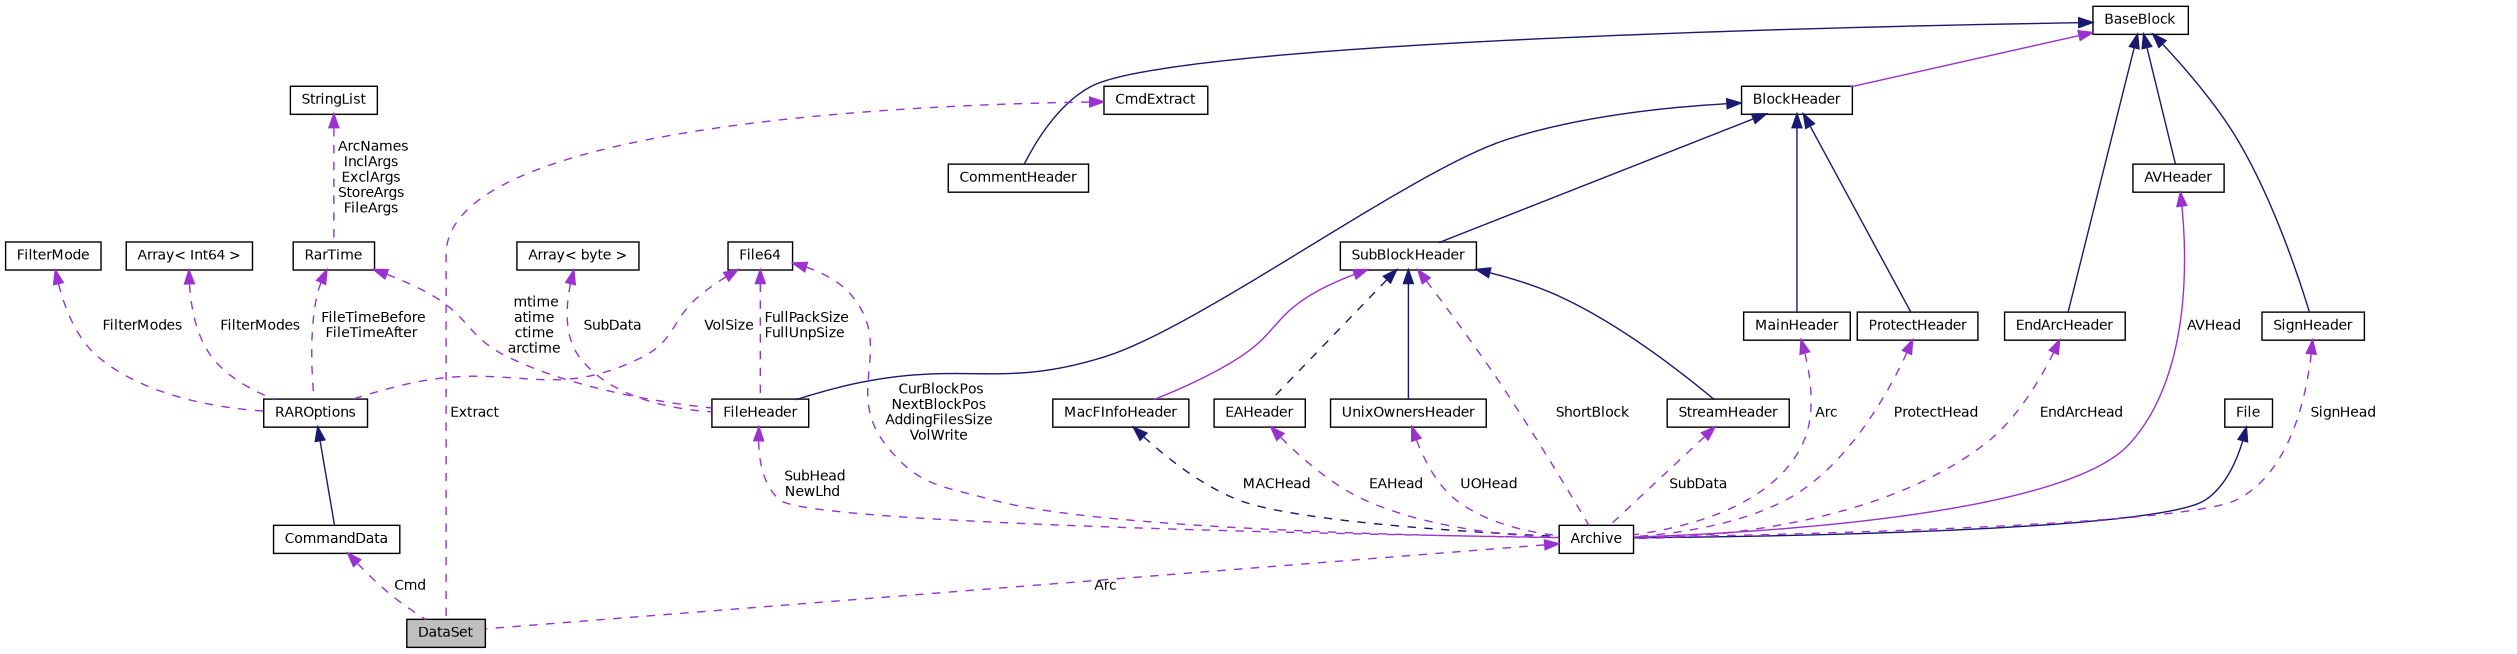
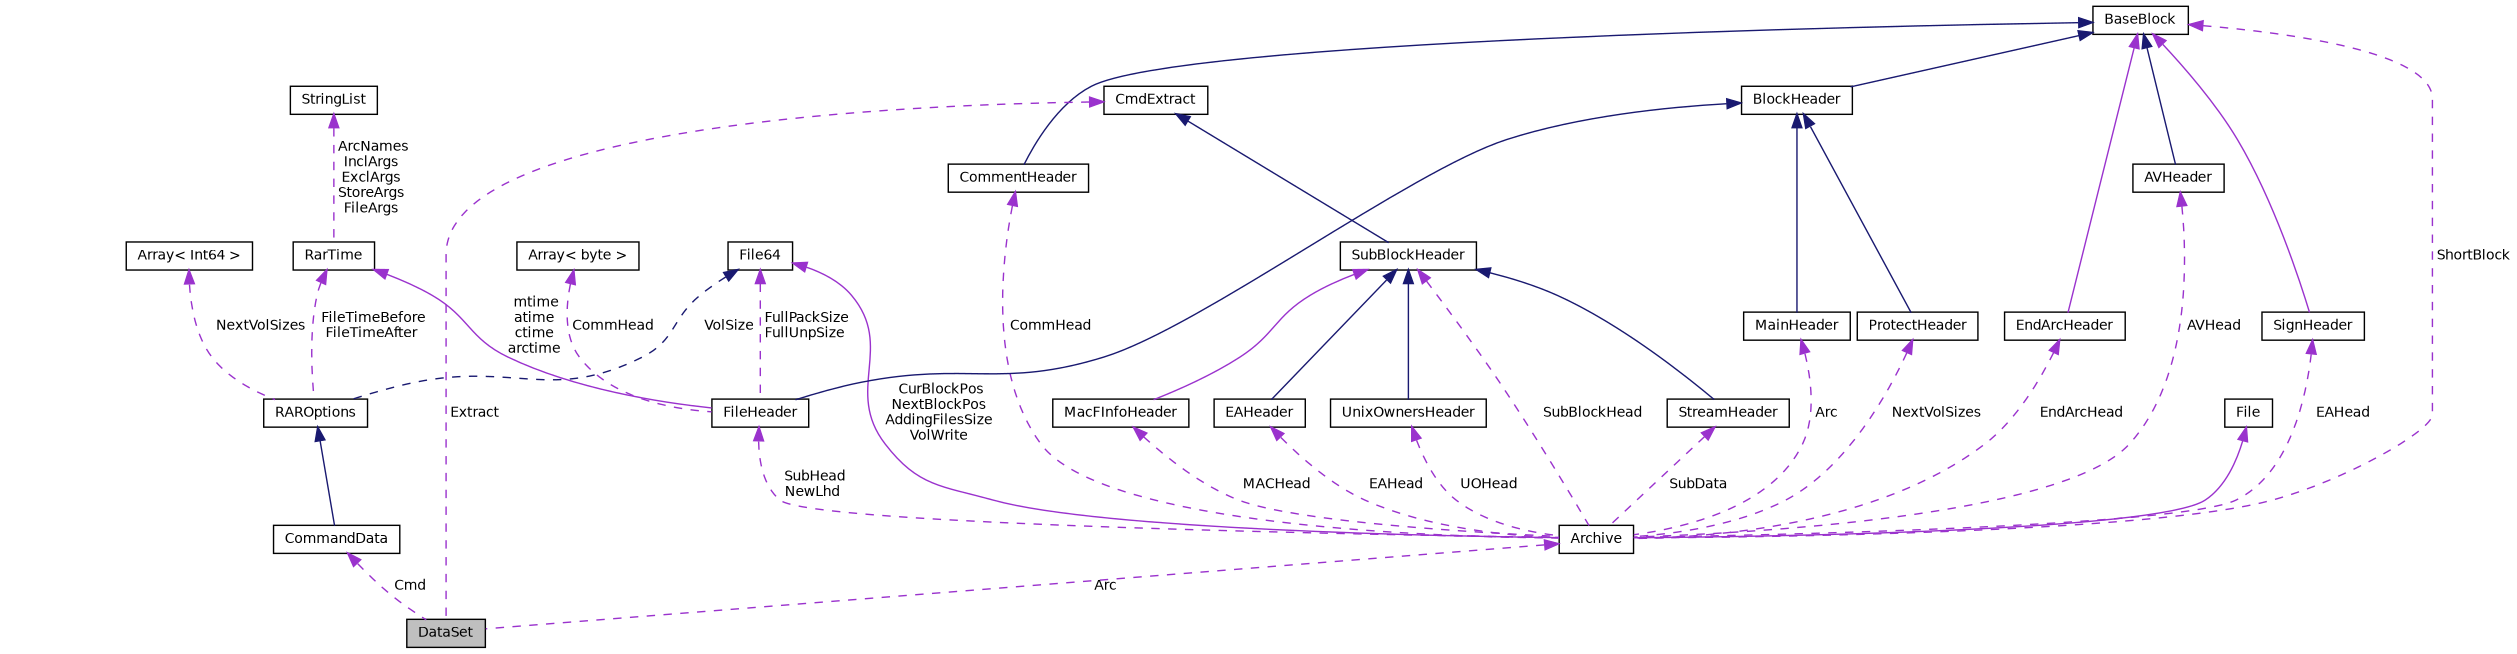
edge "BlockHeader" -> "BaseBlock": color darkorchid3 -> midnightblue
edge "SignHeader" -> "BaseBlock": color midnightblue -> darkorchid3
edge "EndArcHeader" -> "BaseBlock": color midnightblue -> darkorchid3
edge "SubBlockHeader" -> "BlockHeader": now "SubBlockHeader" -> "CmdExtract"
node "FilterMode": removed
edge "RAROptions" -> "Array< Int64 >": label " FilterModes" -> " NextVolSizes"
edge "FileHeader" -> "Array< byte >": label " SubData" -> " CommHead"
edge "EAHeader" -> "SubBlockHeader": style dashed -> solid
edge "FileHeader" -> "RarTime": style dashed -> solid
edge "RAROptions" -> "File64": color darkorchid3 -> midnightblue
edge "Archive" -> "SubBlockHeader": label " ShortBlock" -> " SubBlockHead"
edge "Archive" -> "ProtectHeader": label " ProtectHead" -> " NextVolSizes"
edge "Archive" -> "SignHeader": label " SignHead" -> " EAHead"
edge "Archive" -> "BaseBlock": added, label "ShortBlock"
edge "Archive" -> "AVHeader": style solid -> dashed
edge "Archive" -> "CommentHeader": added, label "CommHead"
edge "Archive" -> "File64": style dashed -> solid
edge "Archive" -> "MacFInfoHeader": color midnightblue -> darkorchid3
edge "Archive" -> "File": color midnightblue -> darkorchid3
